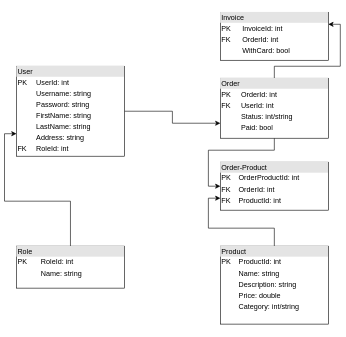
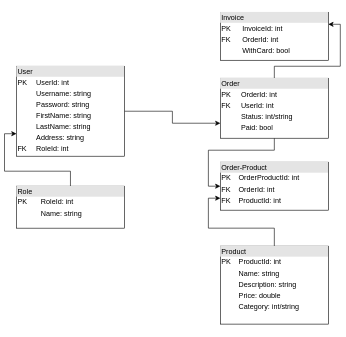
node "Role PK RoleId: int Name: string": moved (71, 267) -> (71, 207)
